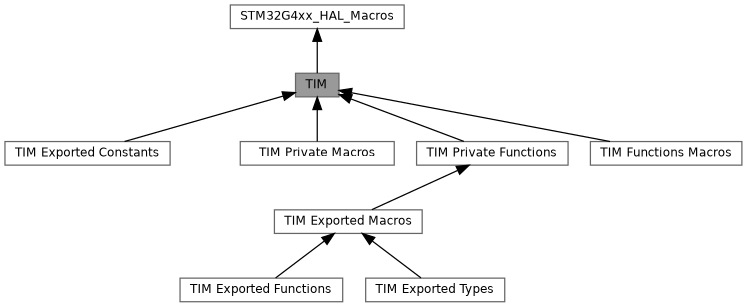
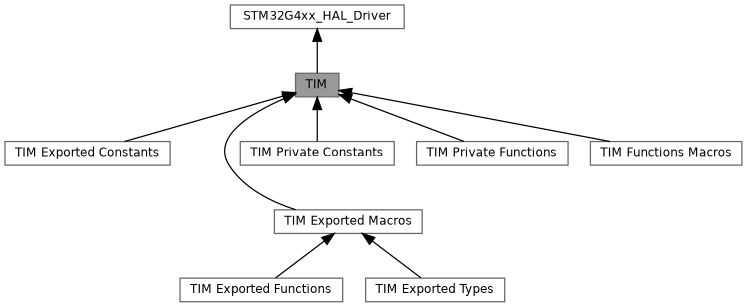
node "STM32G4xx_HAL_Macros": label "STM32G4xx_HAL_Macros" -> "STM32G4xx_HAL_Driver"
node "TIM Private Macros": label "TIM Private Macros" -> "TIM Private Constants"
edge "TIM Exported Macros" -> "TIM Private Functions": now "TIM Exported Macros" -> "TIM"
